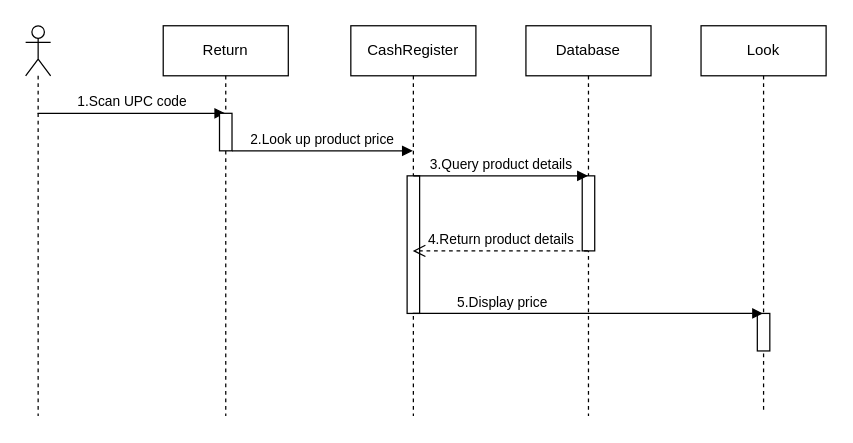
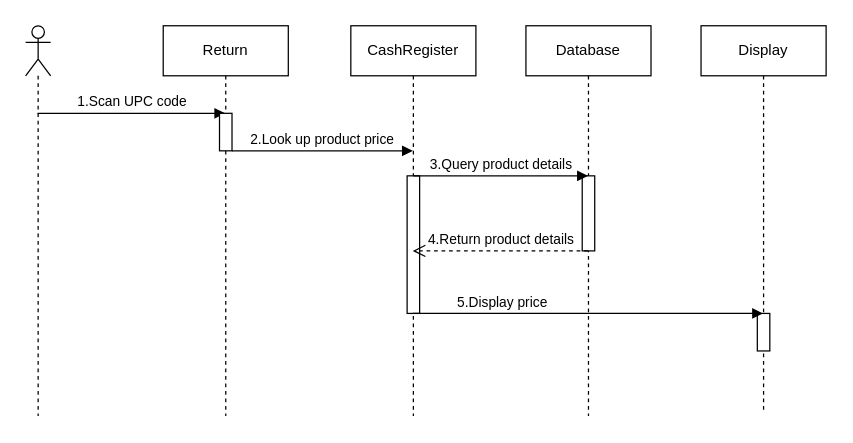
node "Look": label "Look" -> "Display"
